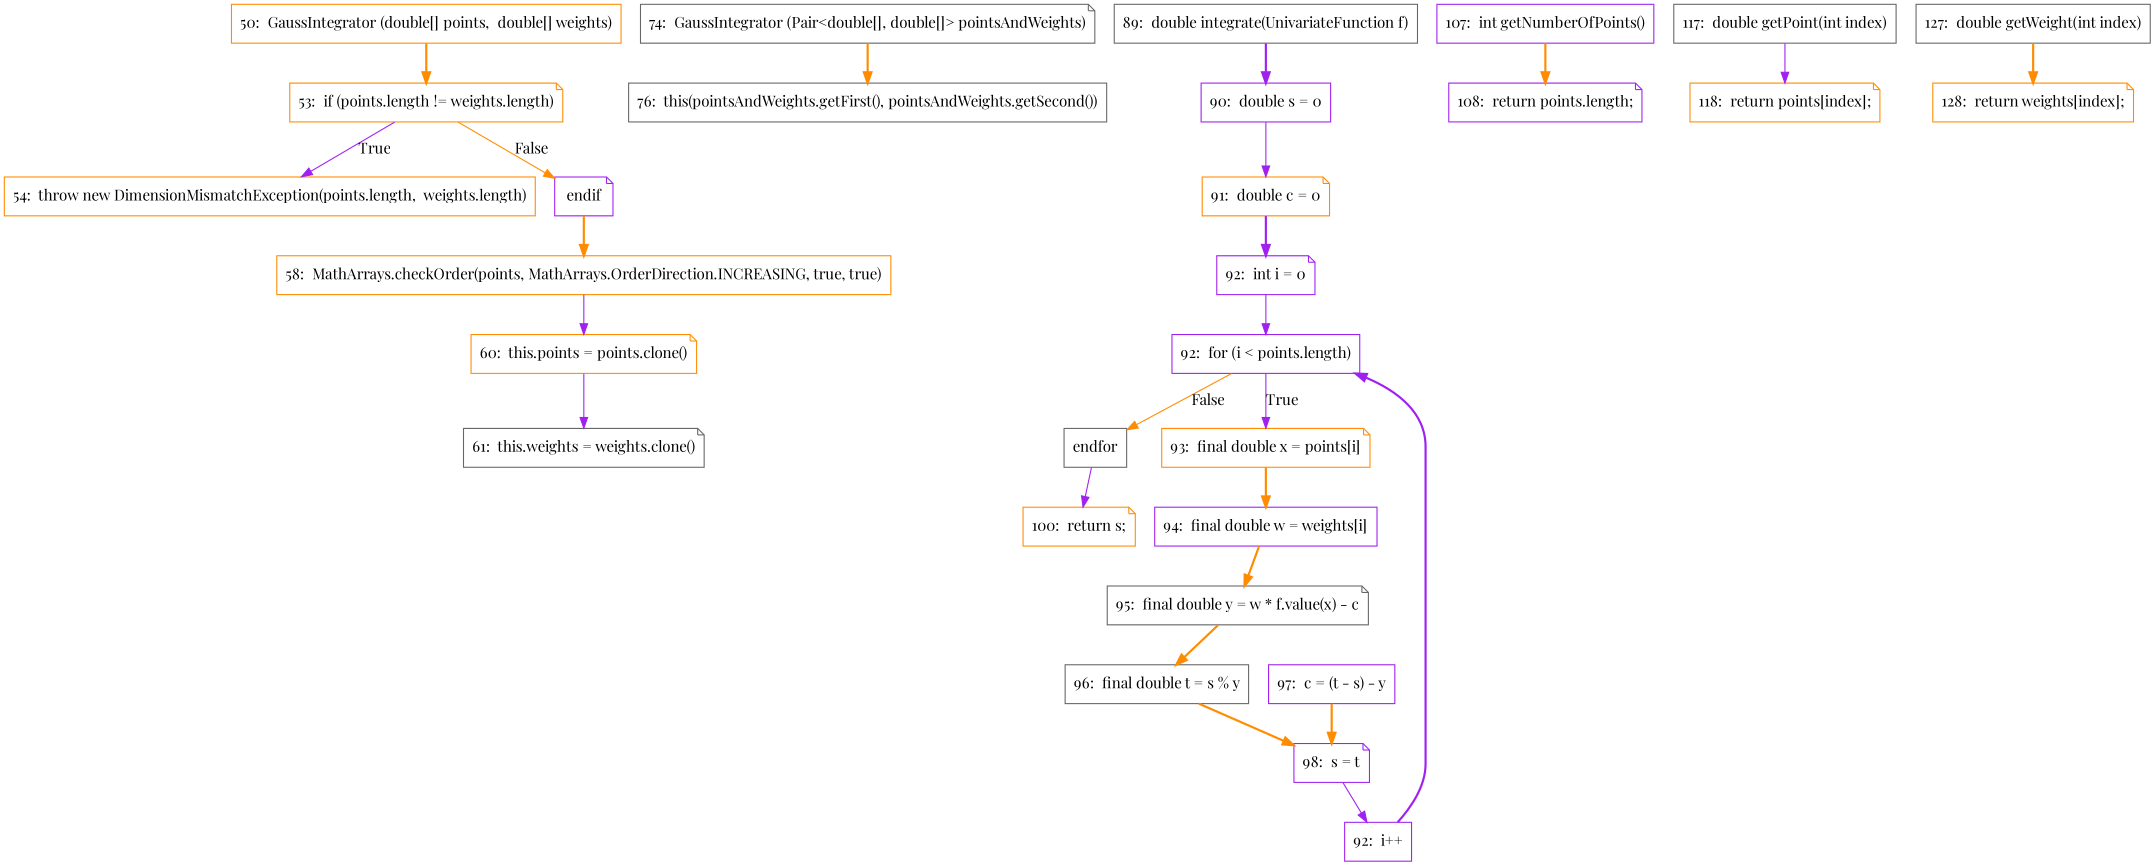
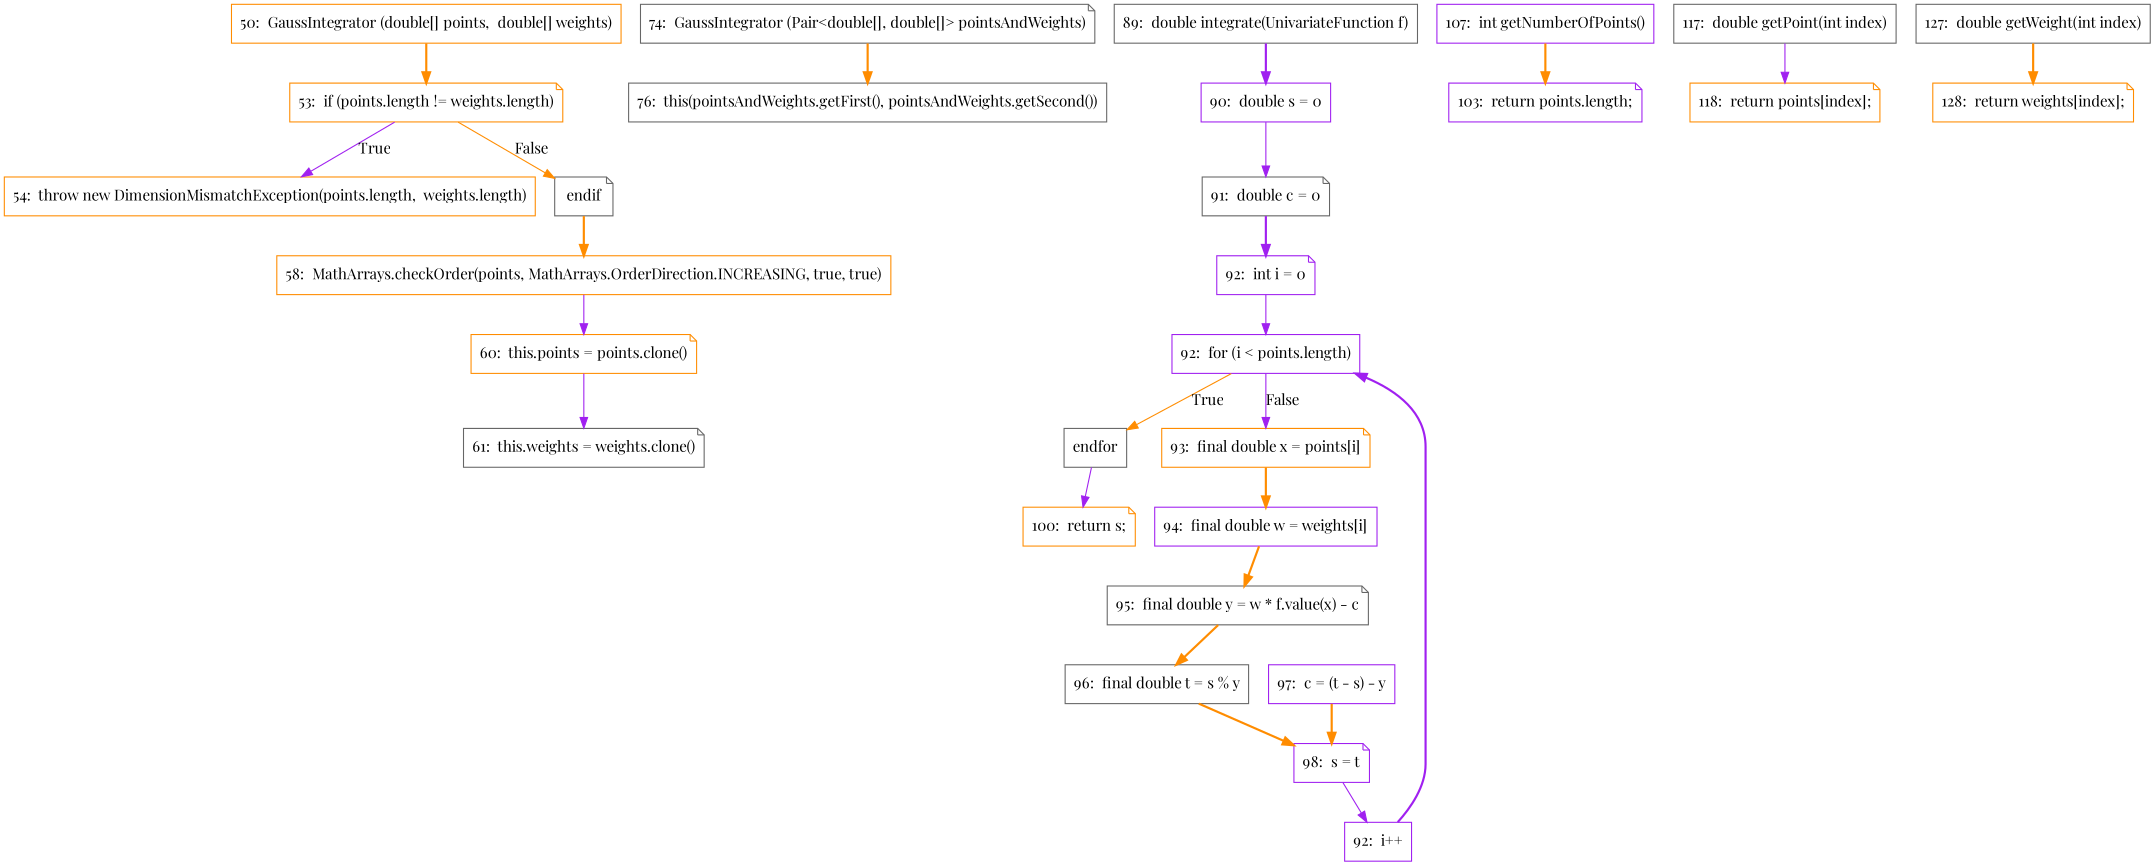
node "108:  return points.length;": label "108:  return points.length;" -> "103:  return points.length;"
node "endif": color purple -> gray40
node "91:  double c = 0": color darkorange -> gray40
edge "92:  for (i < points.length)" -> "endfor": label "False" -> "True"
edge "92:  for (i < points.length)" -> "93:  final double x = points[i]": label "True" -> "False"
